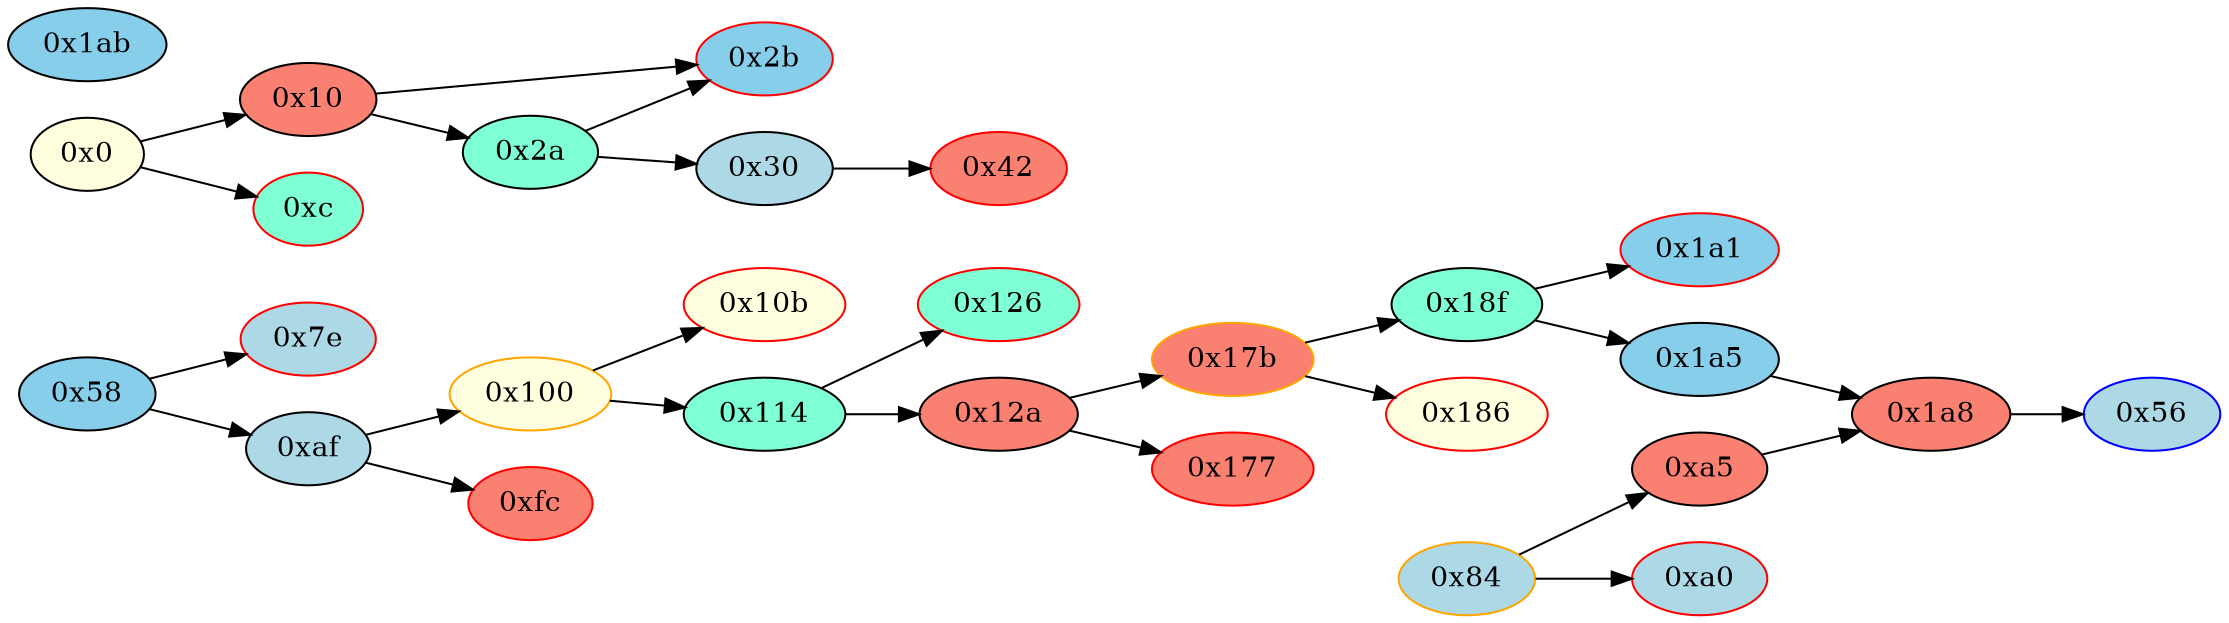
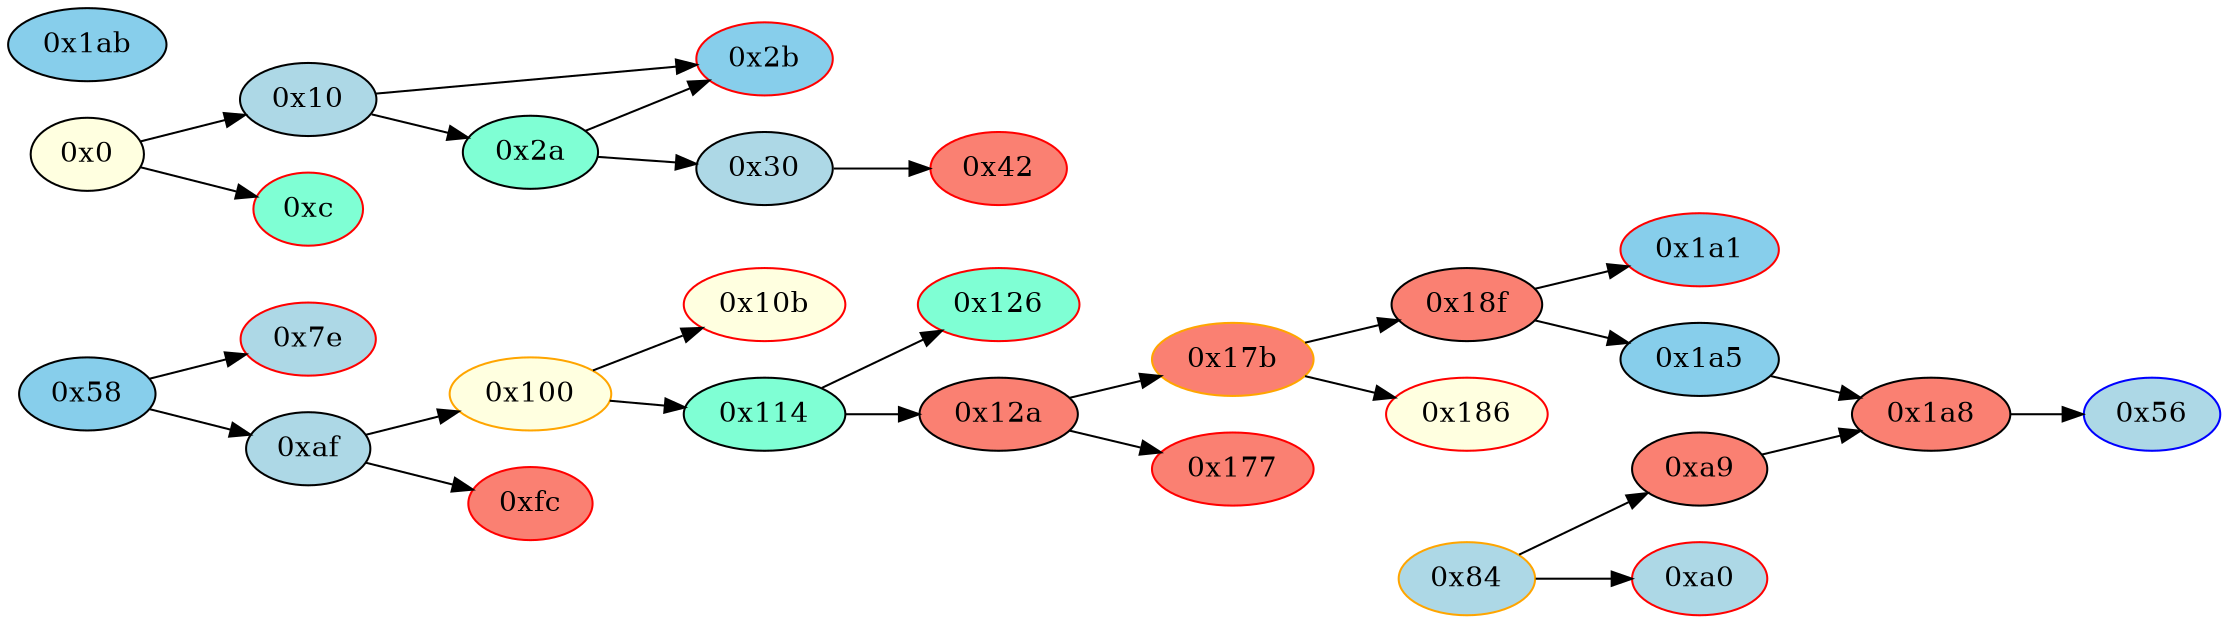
node "0x10": fillcolor salmon -> lightblue
node "0x18f": fillcolor aquamarine -> salmon
node "0xa5": label "0xa5" -> "0xa9"
